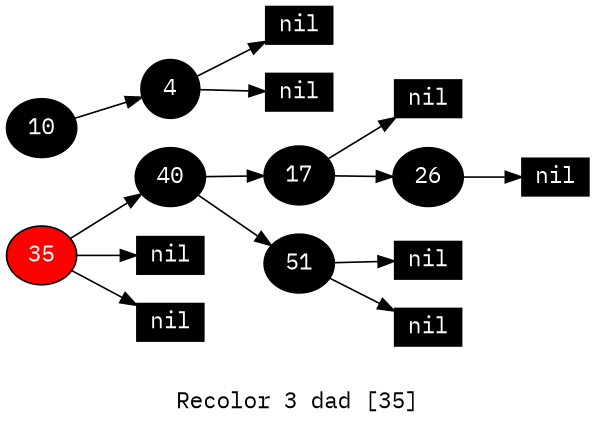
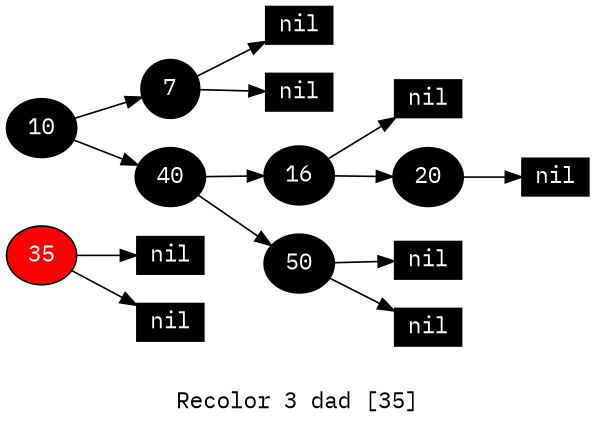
node "4": label "4" -> "7"
node "17": label "17" -> "16"
node "26": label "26" -> "20"
edge "35" -> "40": now "10" -> "40"
node "51": label "51" -> "50"
